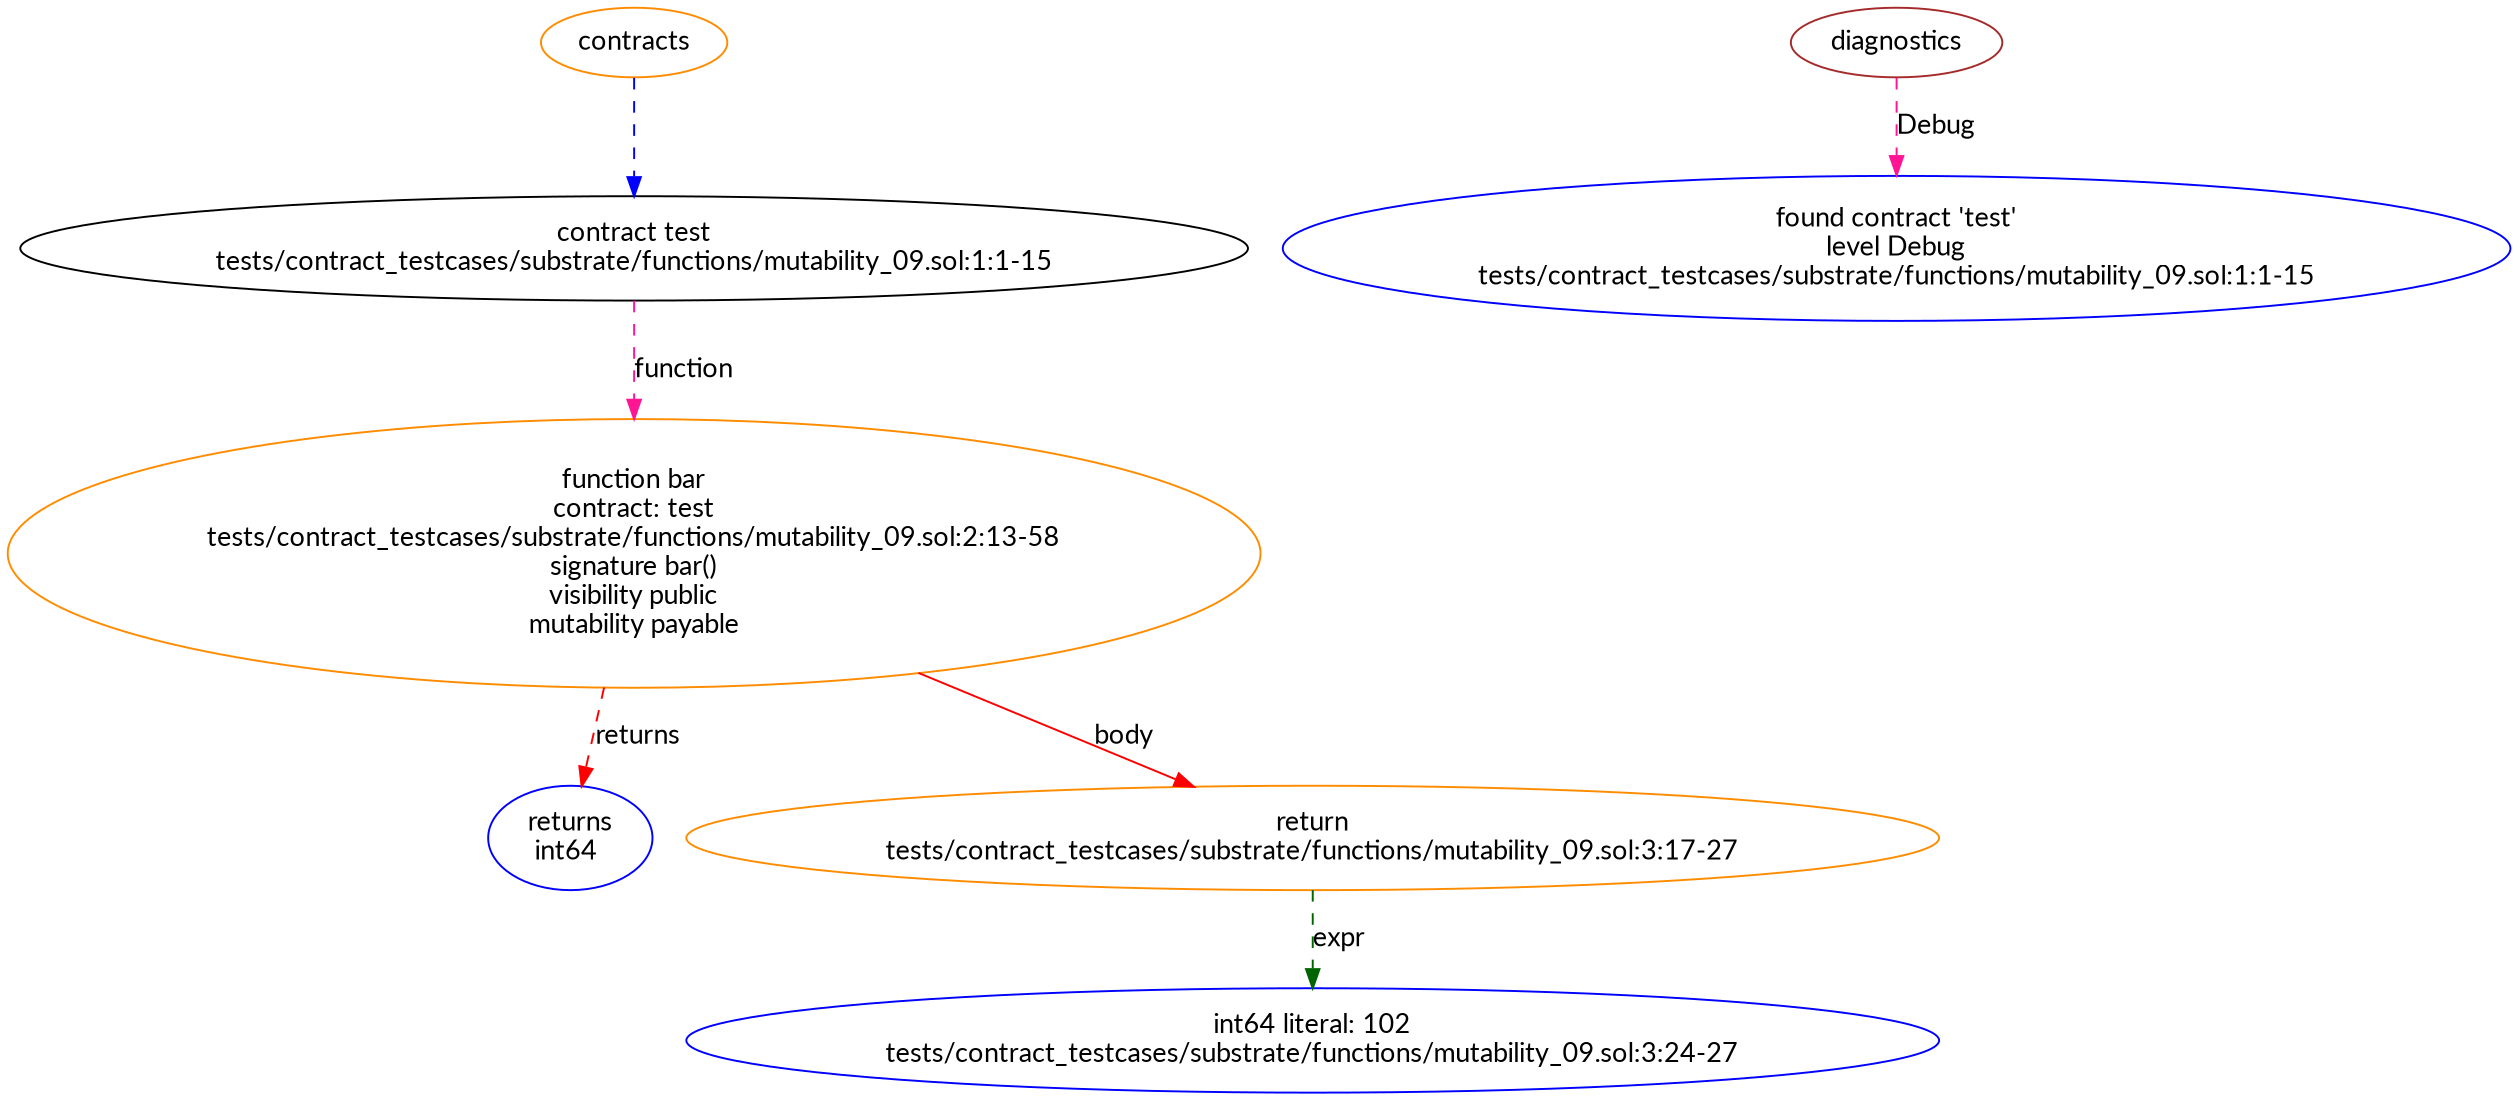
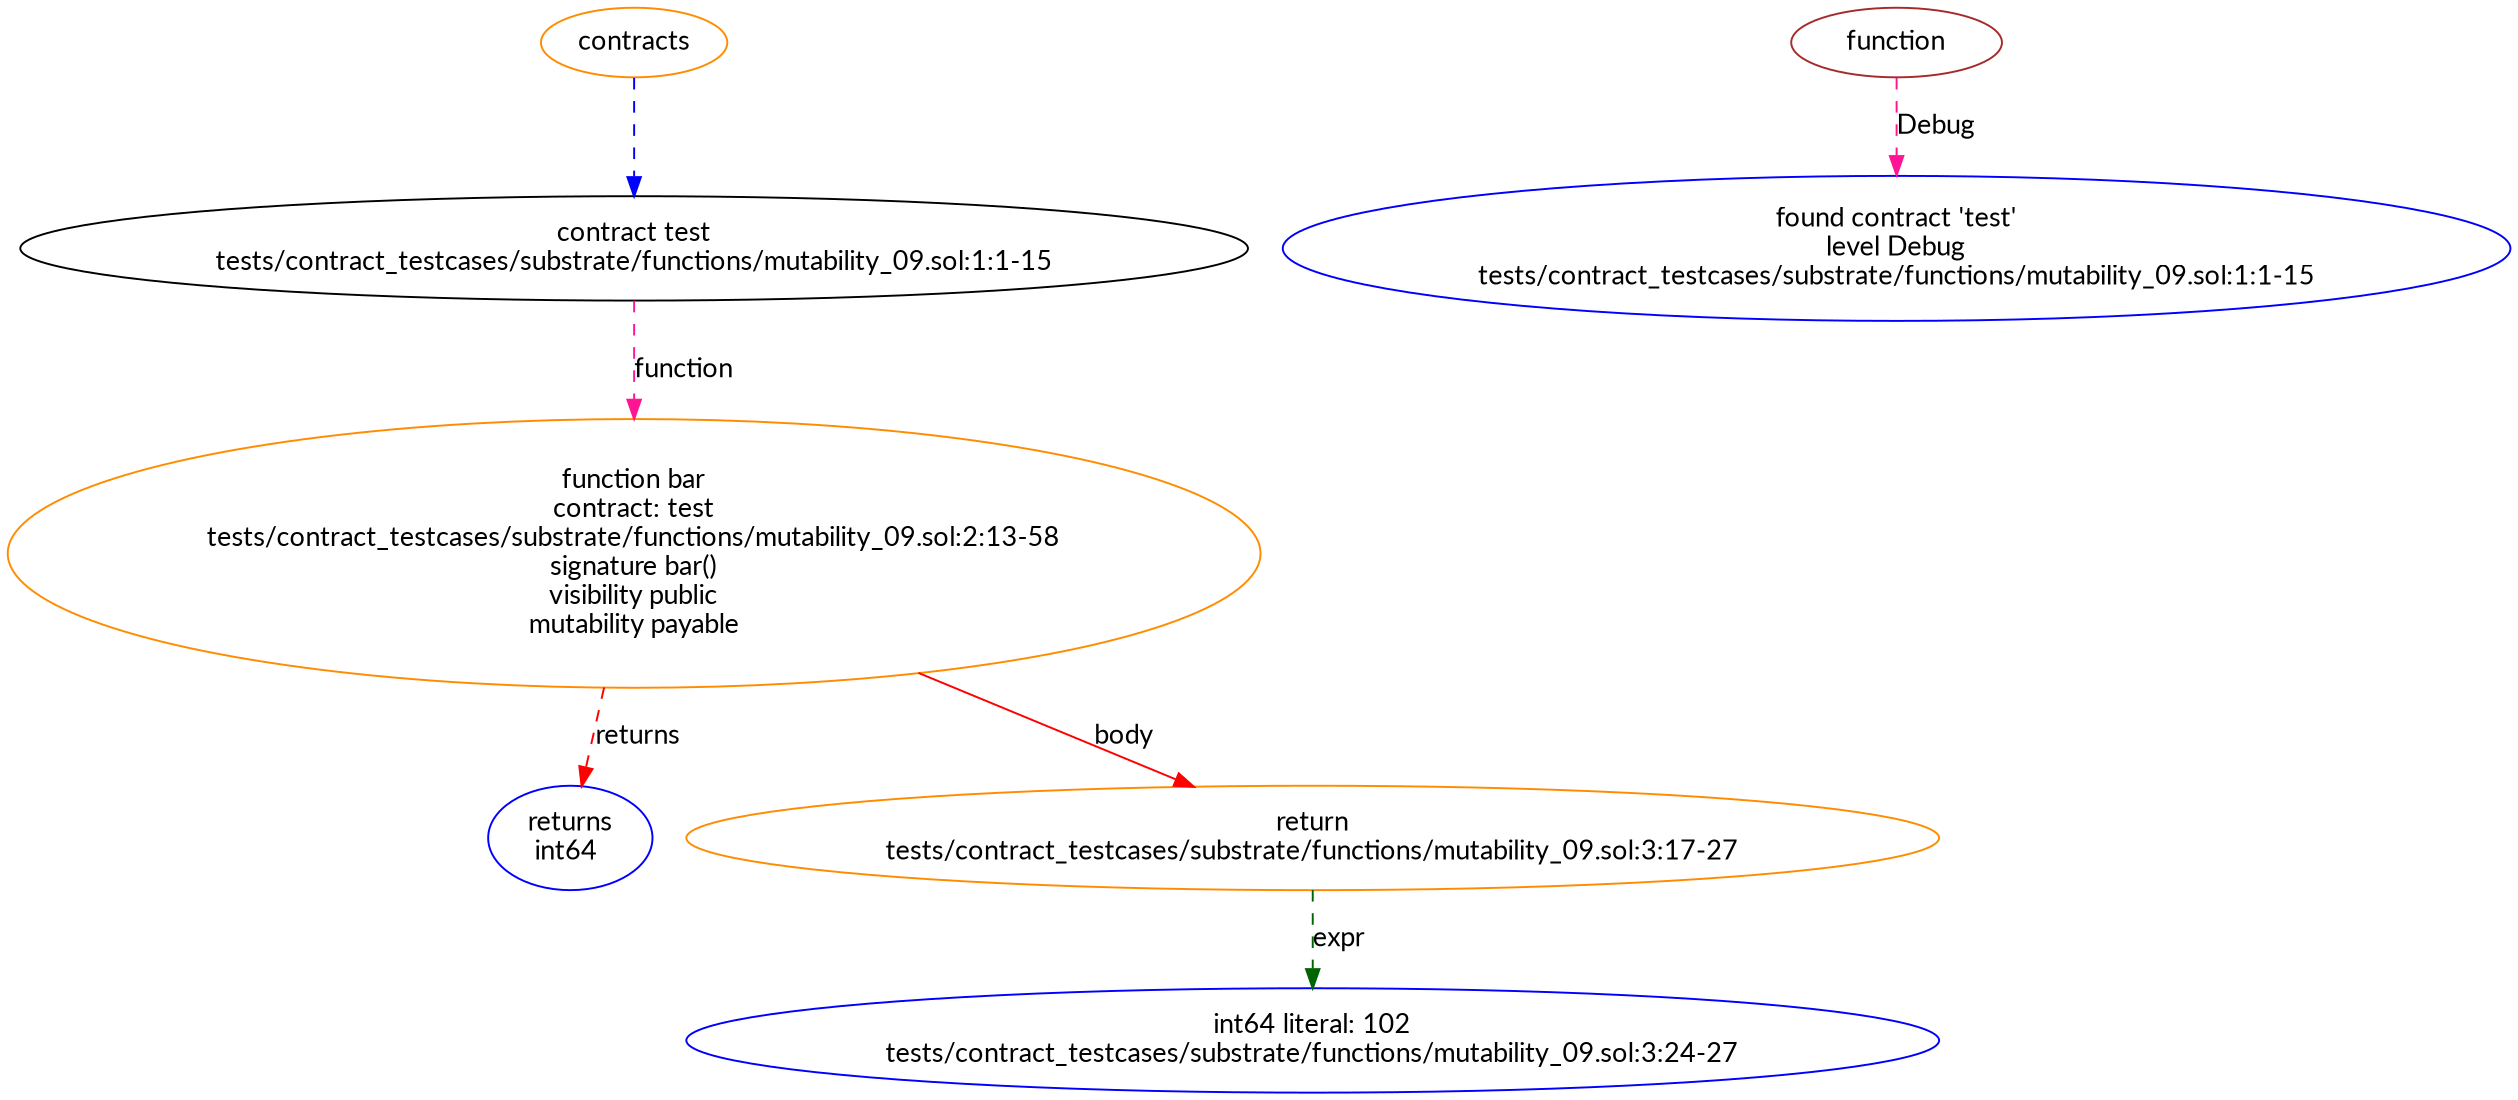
node "diagnostics": label "diagnostics" -> "function"
